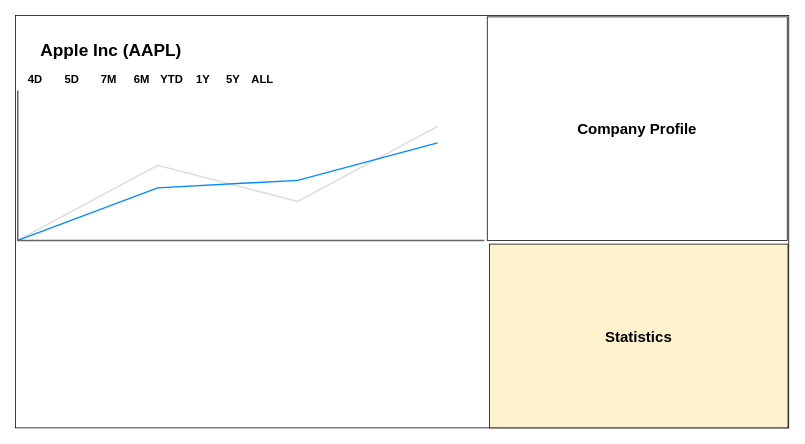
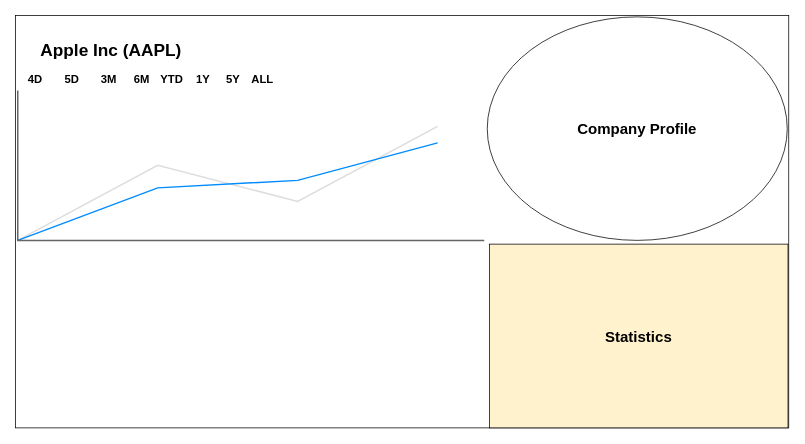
node "7M": label "7M" -> "3M"
node "Company Profile": shape rectangle -> ellipse
